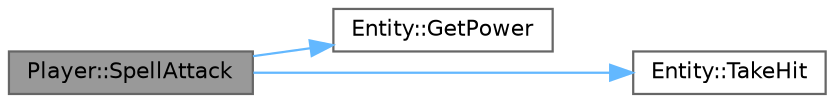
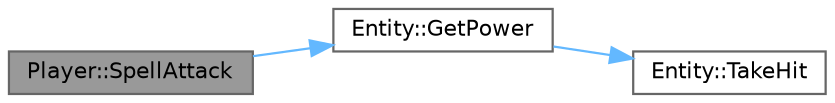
edge "Player::SpellAttack" -> "Entity::TakeHit": now "Entity::GetPower" -> "Entity::TakeHit"
